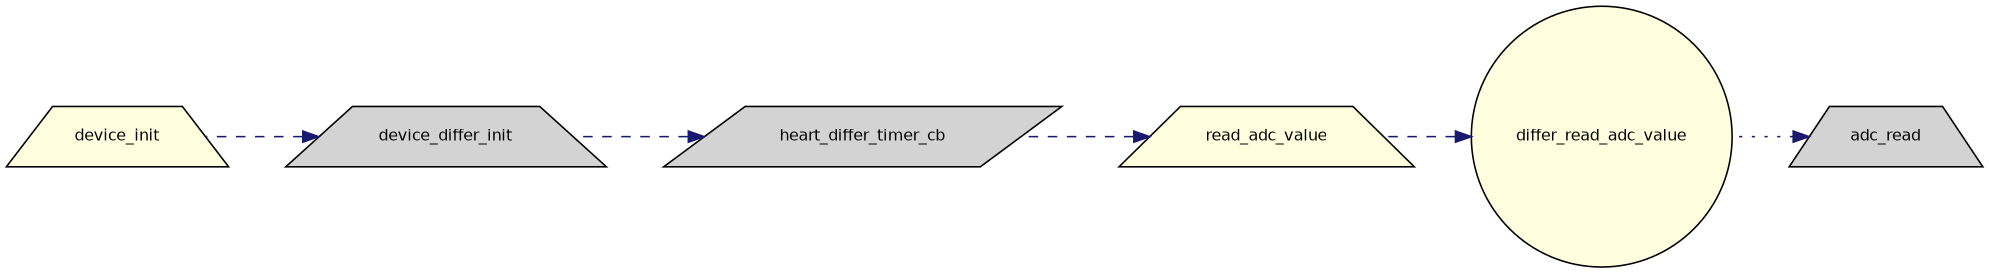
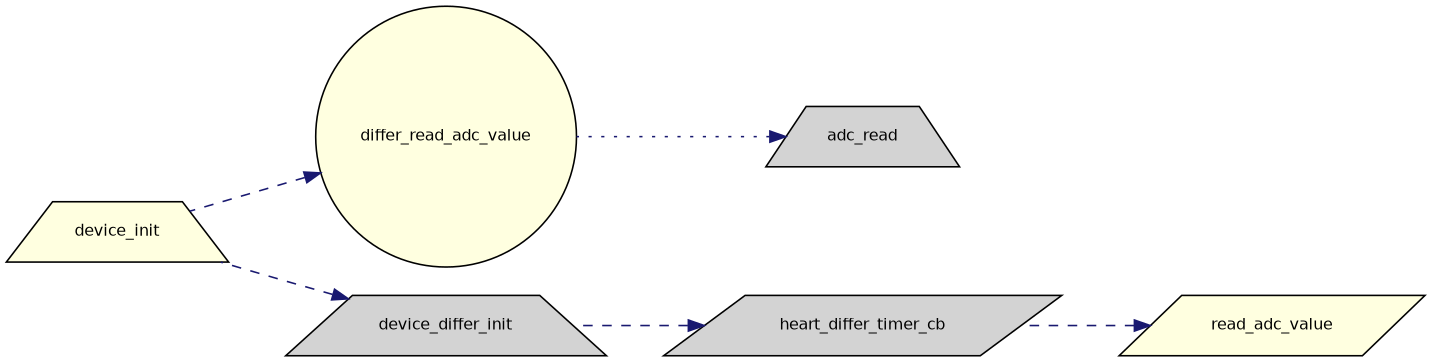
node "read_adc_value": shape trapezium -> parallelogram
edge "read_adc_value" -> "differ_read_adc_value": now "device_init" -> "differ_read_adc_value"
